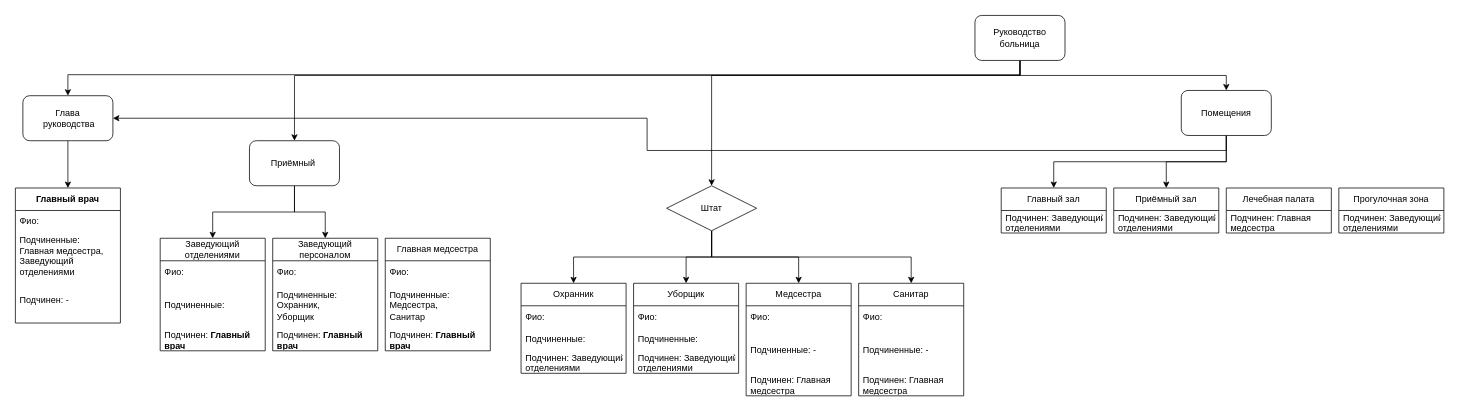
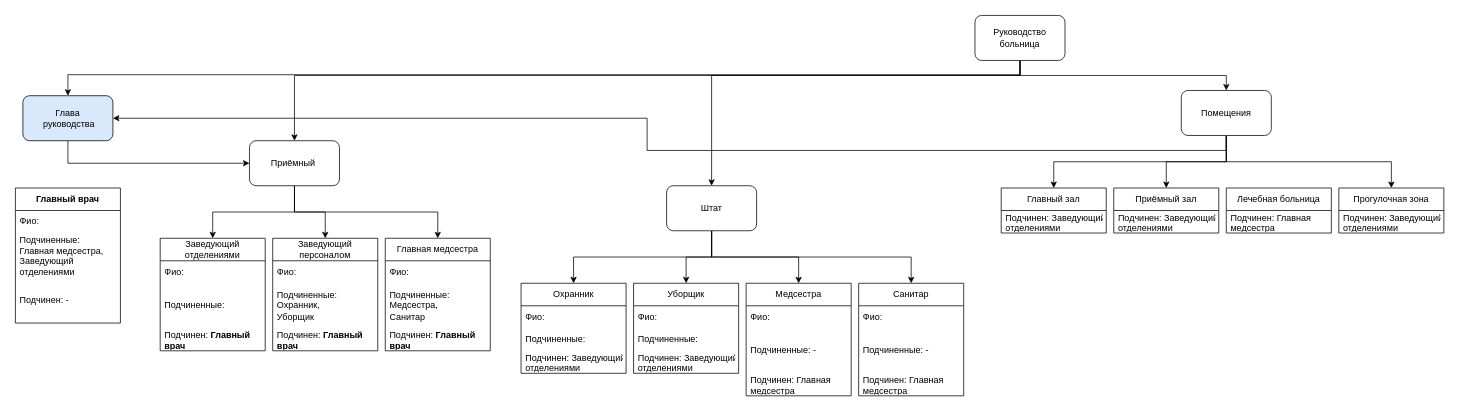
node "Глава руководства": fillcolor #ffffff -> #dae8fc
edge "Помещения" -> "Прогулочная зона": added
edge "Глава руководства" -> "Главный врач": now "Глава руководства" -> "Приёмный"
node "Лечебная палата": label "Лечебная палата" -> "Лечебная больница"
node "Штат": shape diamond -> rounded rectangle
edge "Приёмный" -> "Главная медсестра": added
